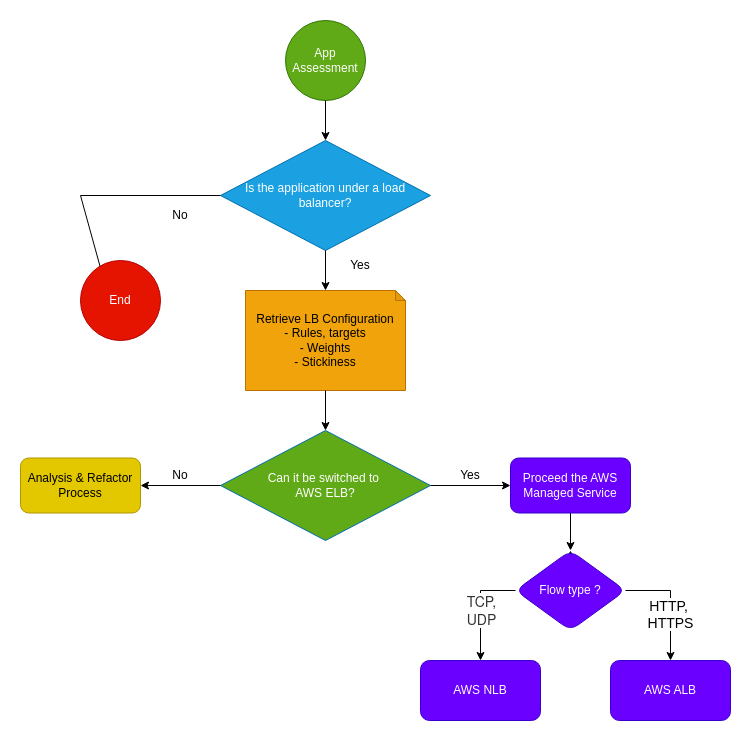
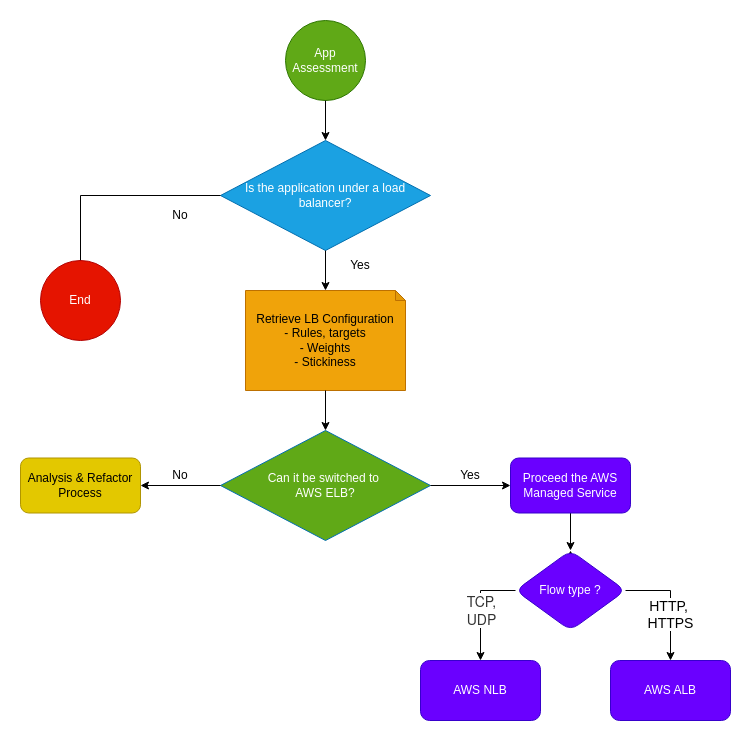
node "End": moved (121, 301) -> (81, 301)
